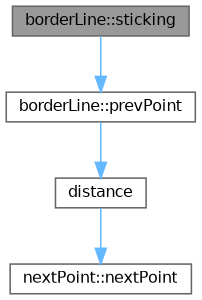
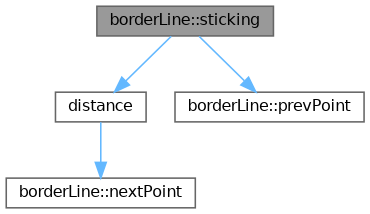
edge "borderLine::prevPoint" -> "distance": now "borderLine::sticking" -> "distance"
node "nextPoint::nextPoint": label "nextPoint::nextPoint" -> "borderLine::nextPoint"
